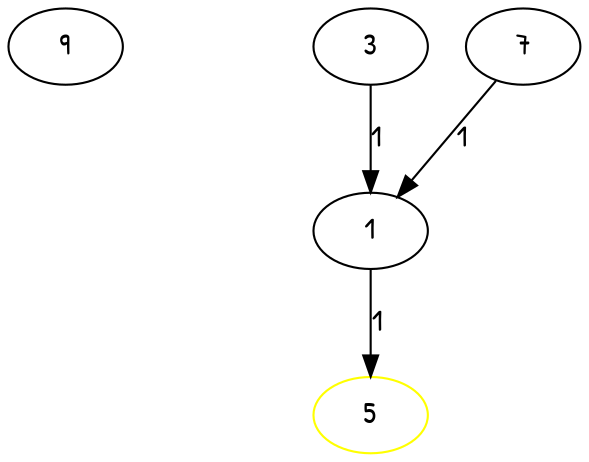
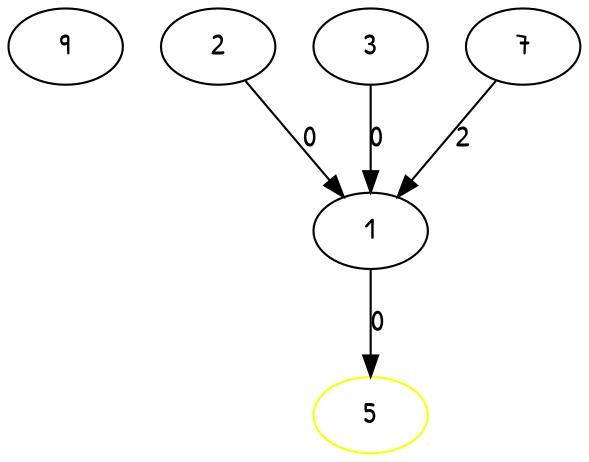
node "2": added
edge "3" -> "1": label "1" -> "0"
edge "7" -> "1": label "1" -> "2"
edge "1" -> "5": label "1" -> "0"
